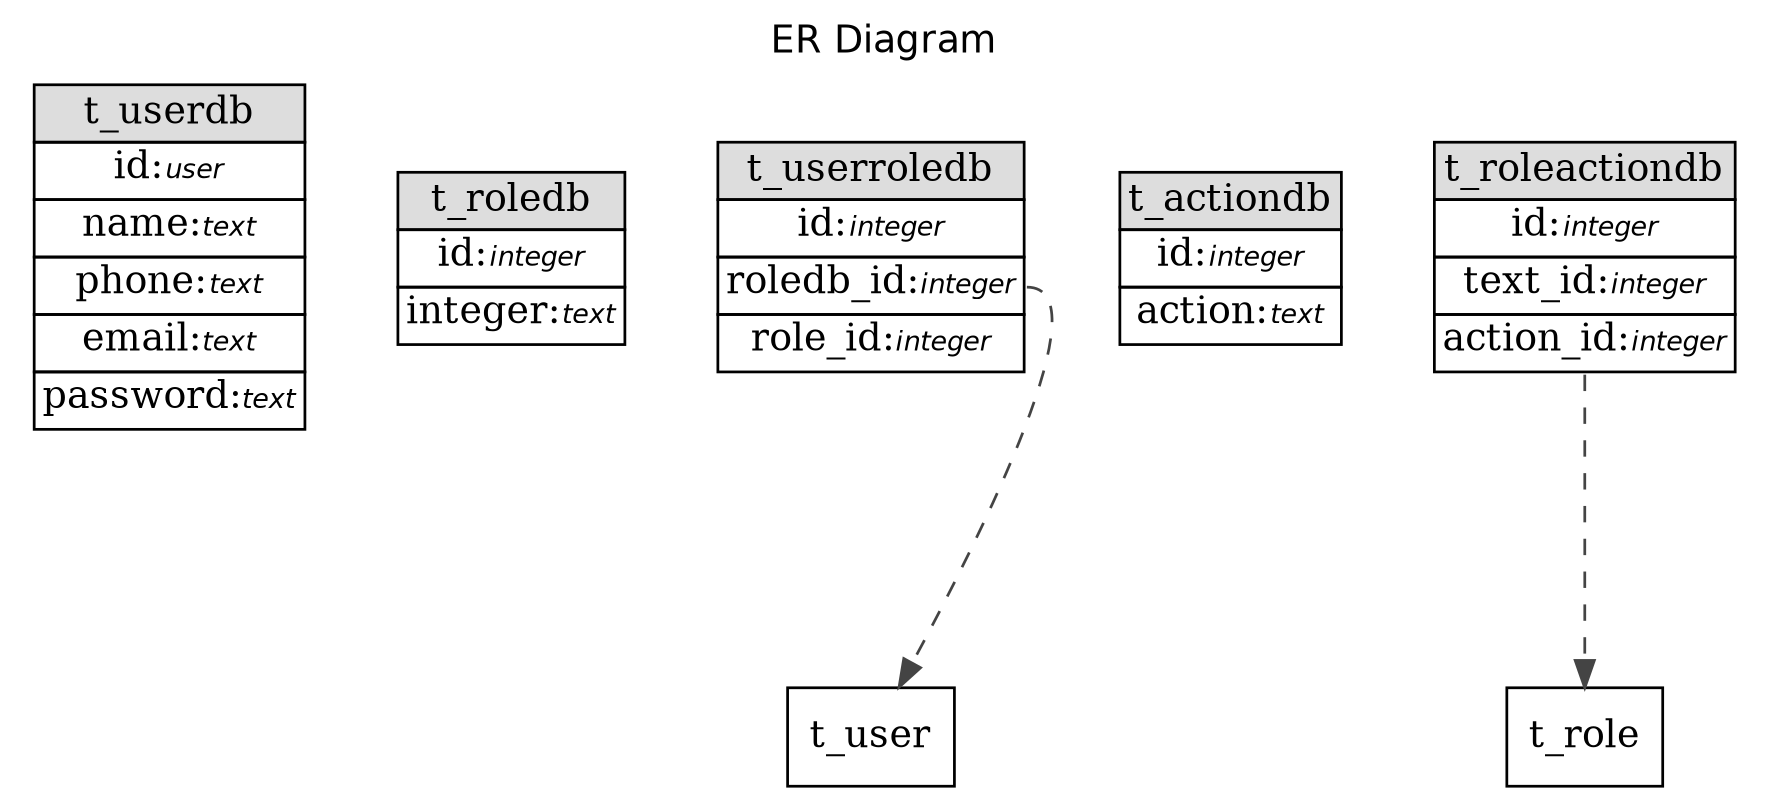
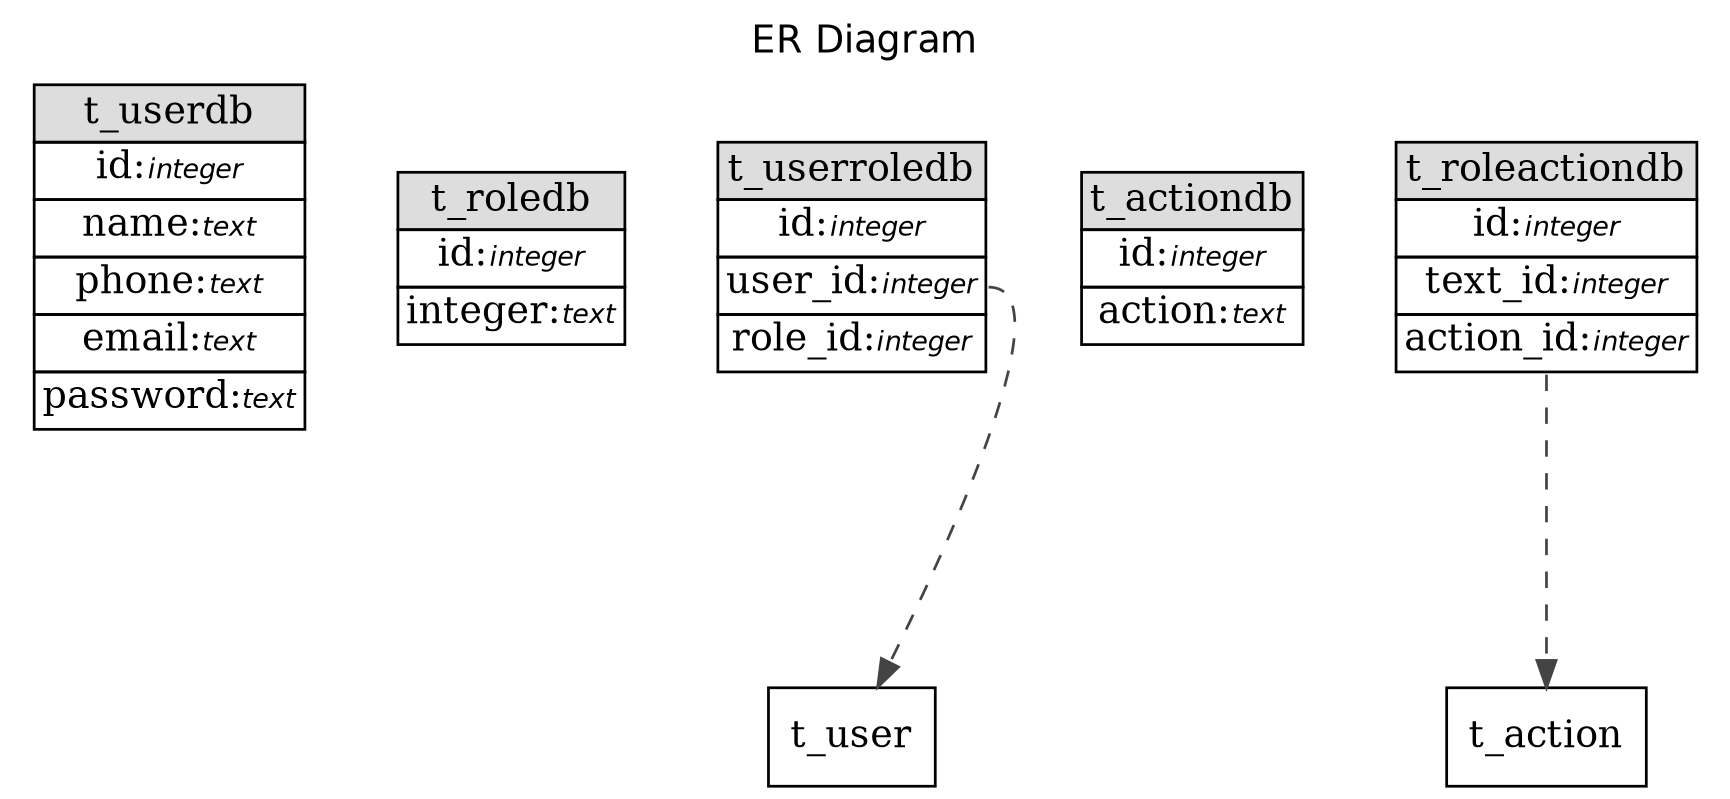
node "t_userdb": text "user" -> "integer"
node "t_userroledb": text "roledb_id:" -> "user_id:"
node "t_role": label "t_role" -> "t_action"
